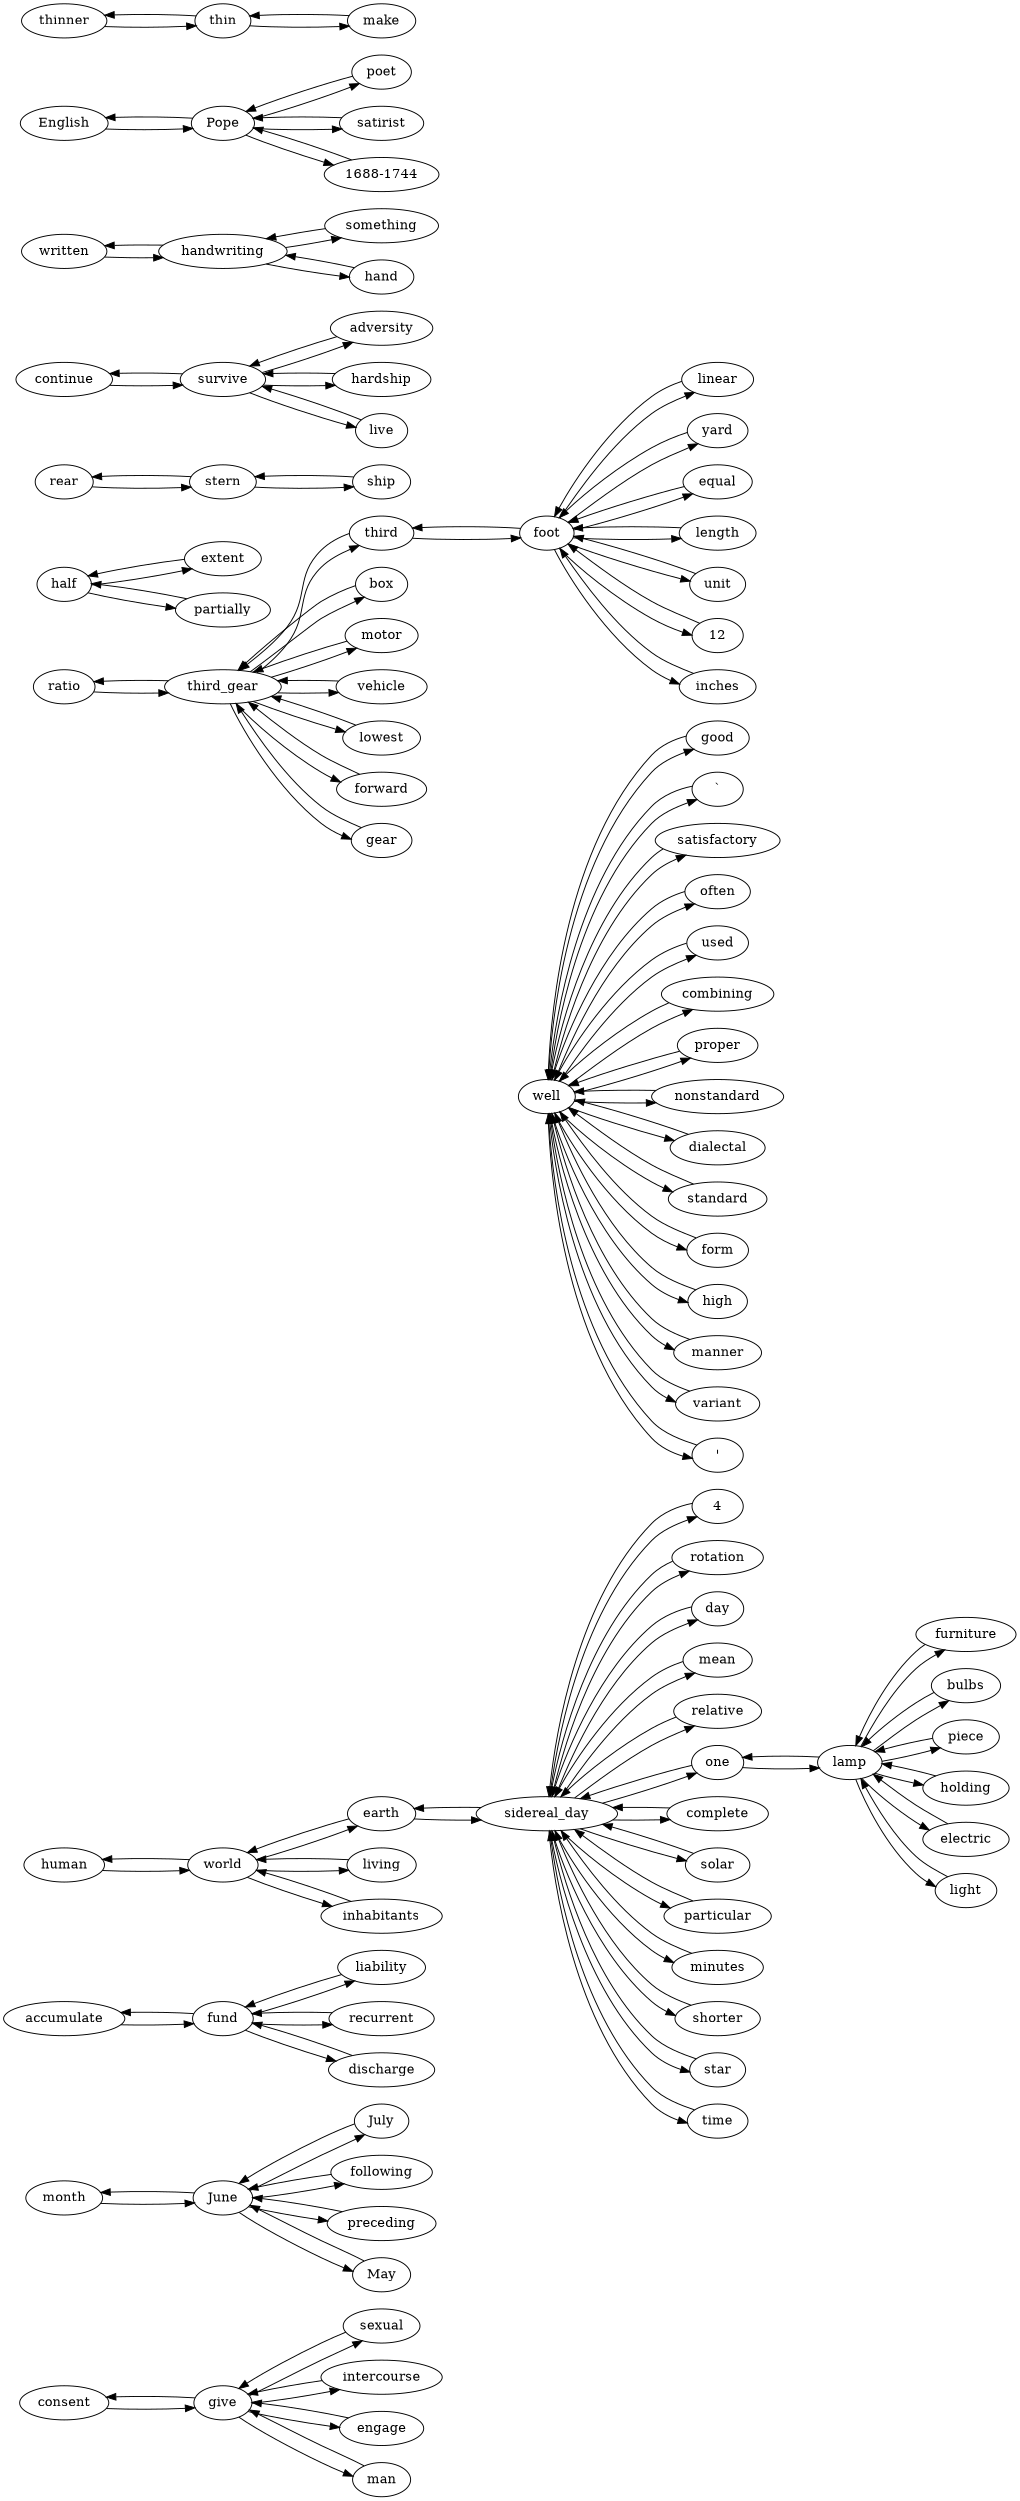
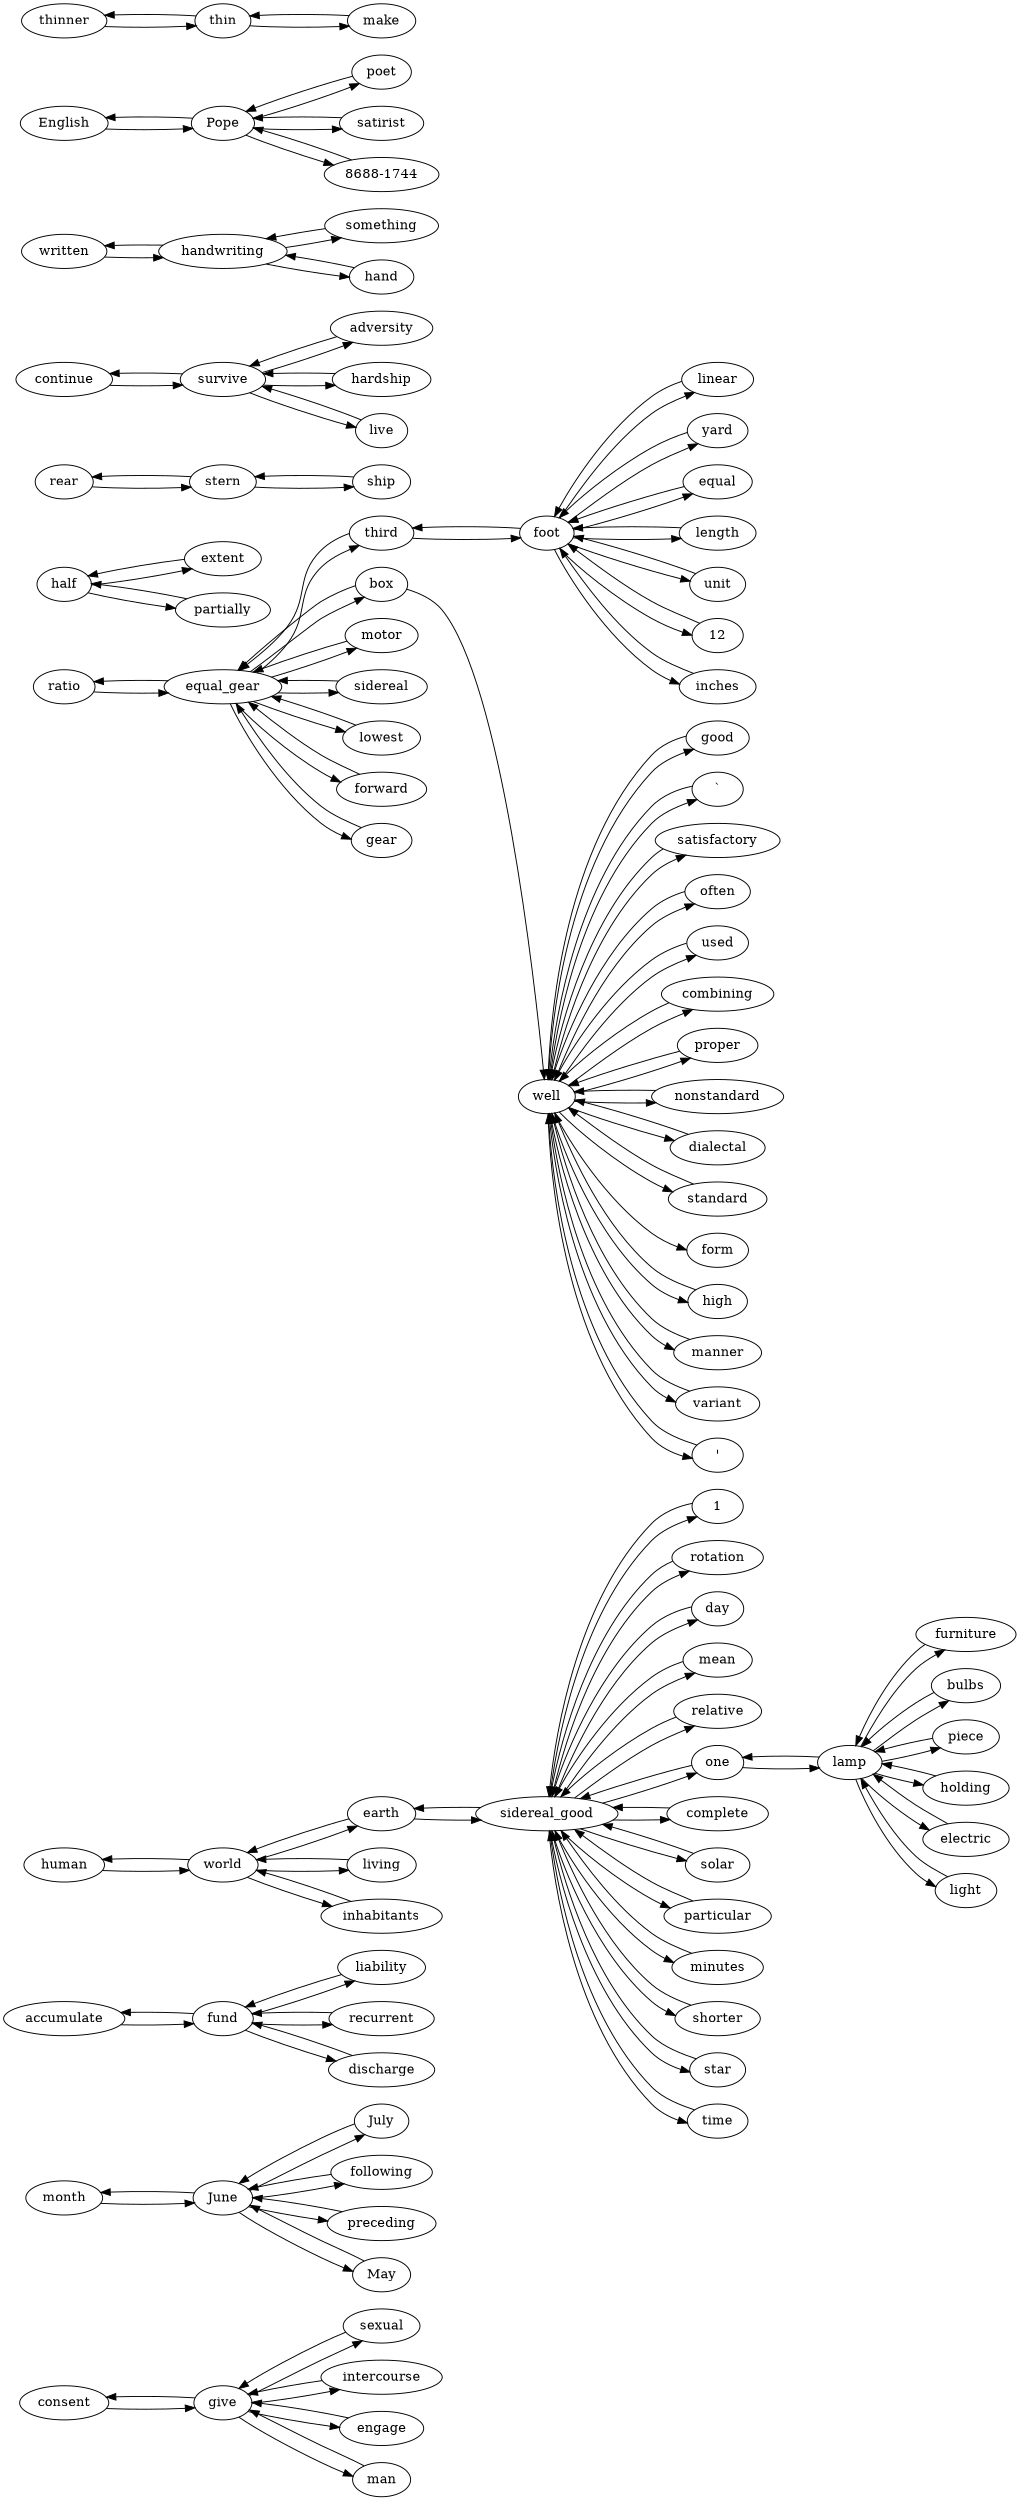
node "1688-1744": label "1688-1744" -> "8688-1744"
node "third_gear": label "third_gear" -> "equal_gear"
node "vehicle": label "vehicle" -> "sidereal"
edge "form" -> "well": now "box" -> "well"
node "4": label "4" -> "1"
node "sidereal_day": label "sidereal_day" -> "sidereal_good"
